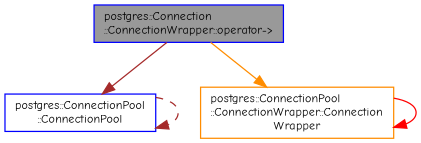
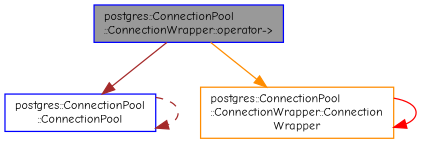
node "postgres::Connection ::ConnectionWrapper::operator->": label "postgres::Connection ::ConnectionWrapper::operator->" -> "postgres::ConnectionPool ::ConnectionWrapper::operator->"
